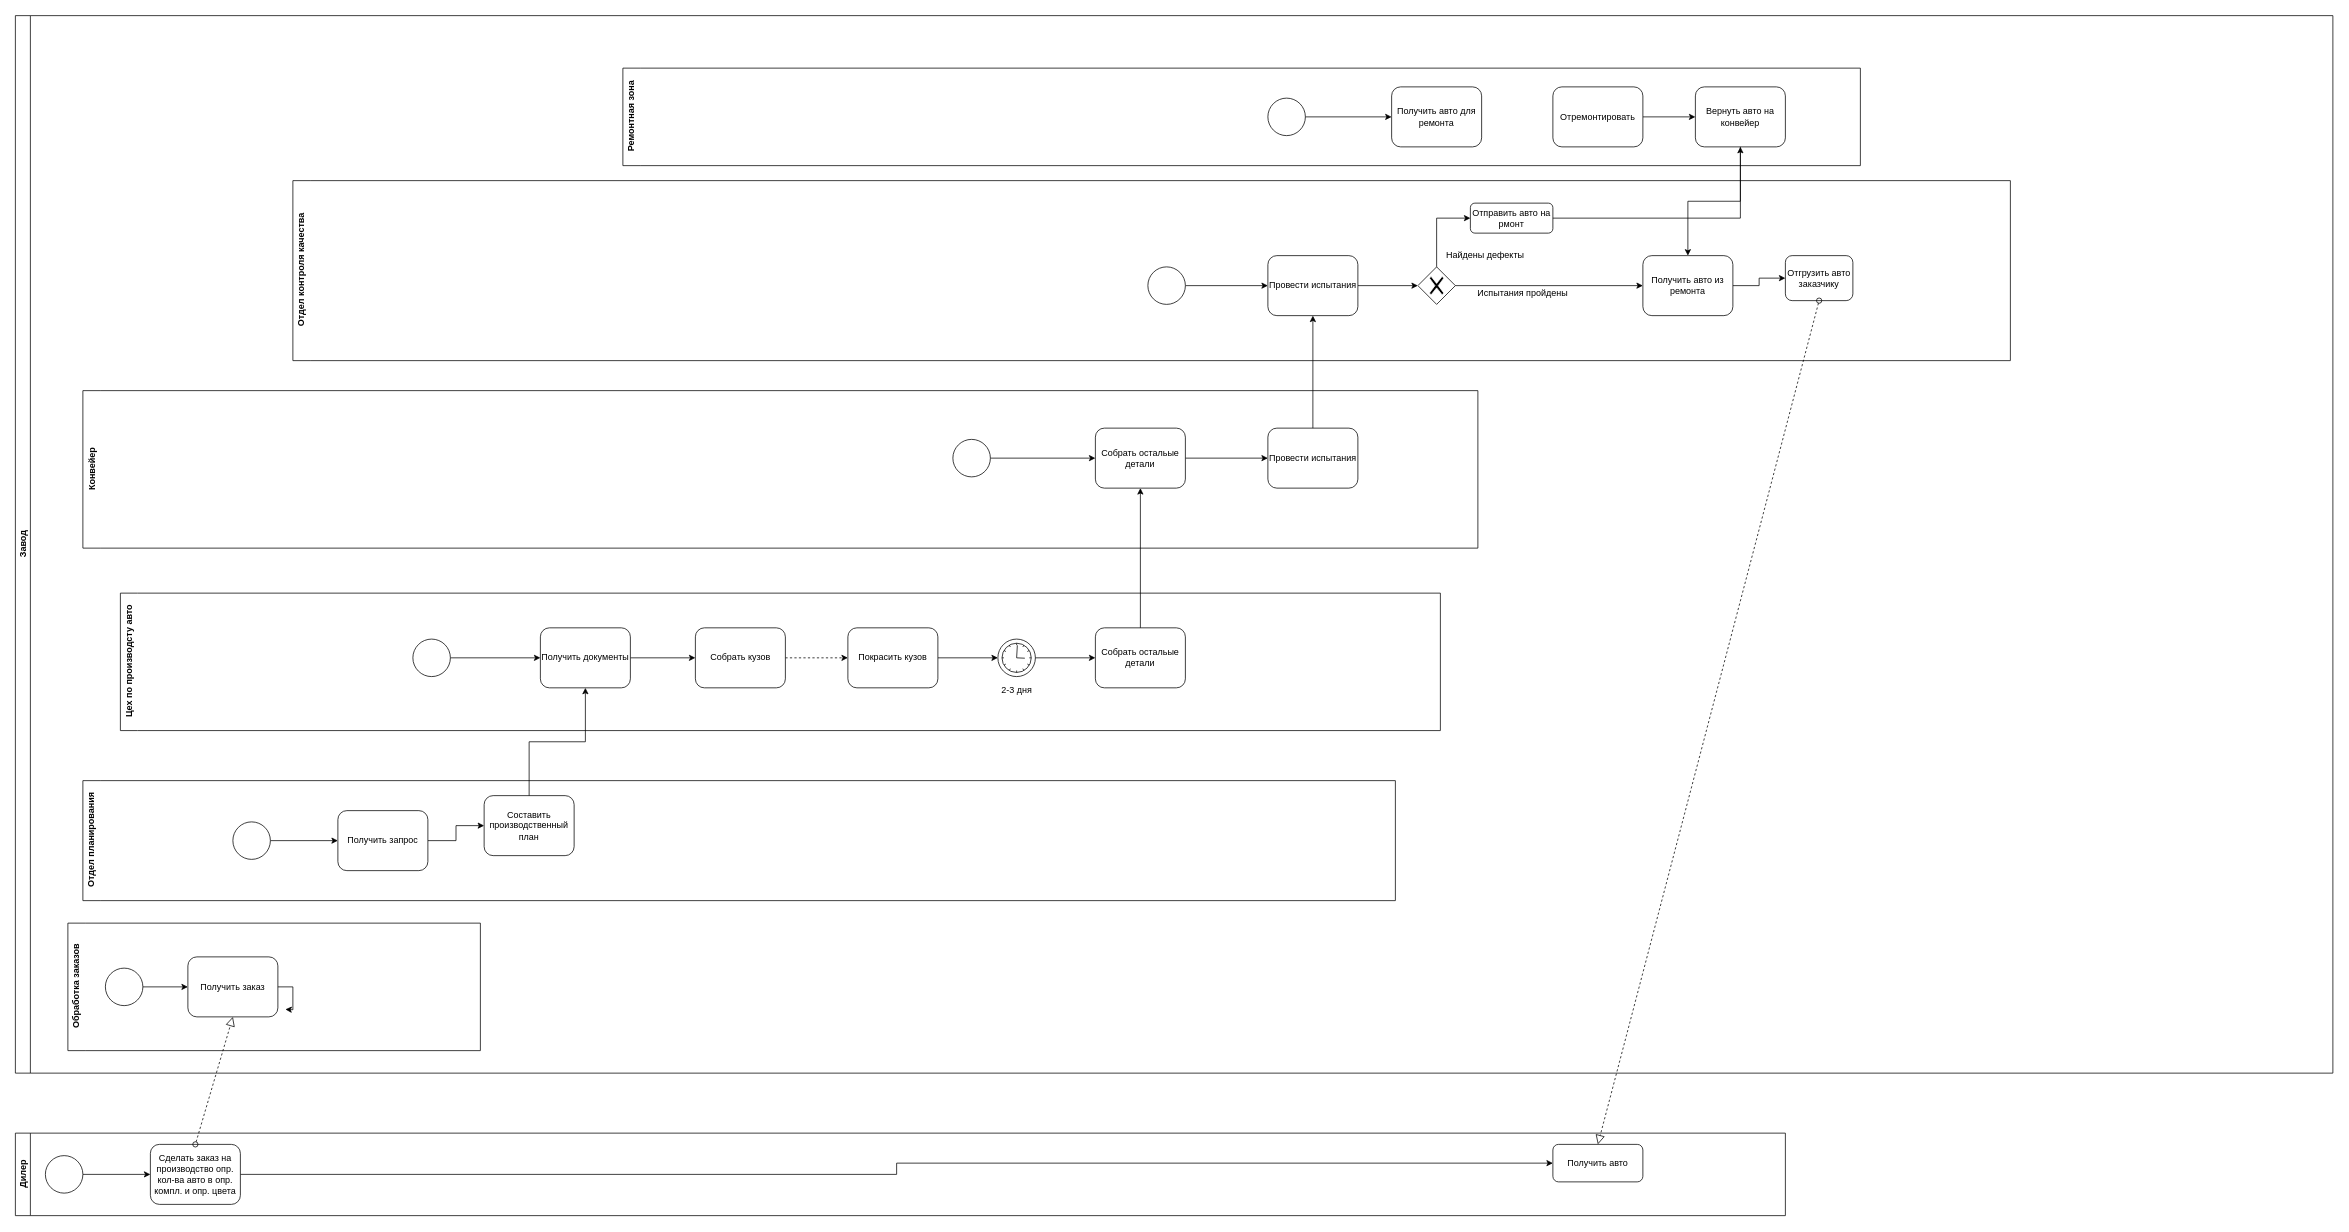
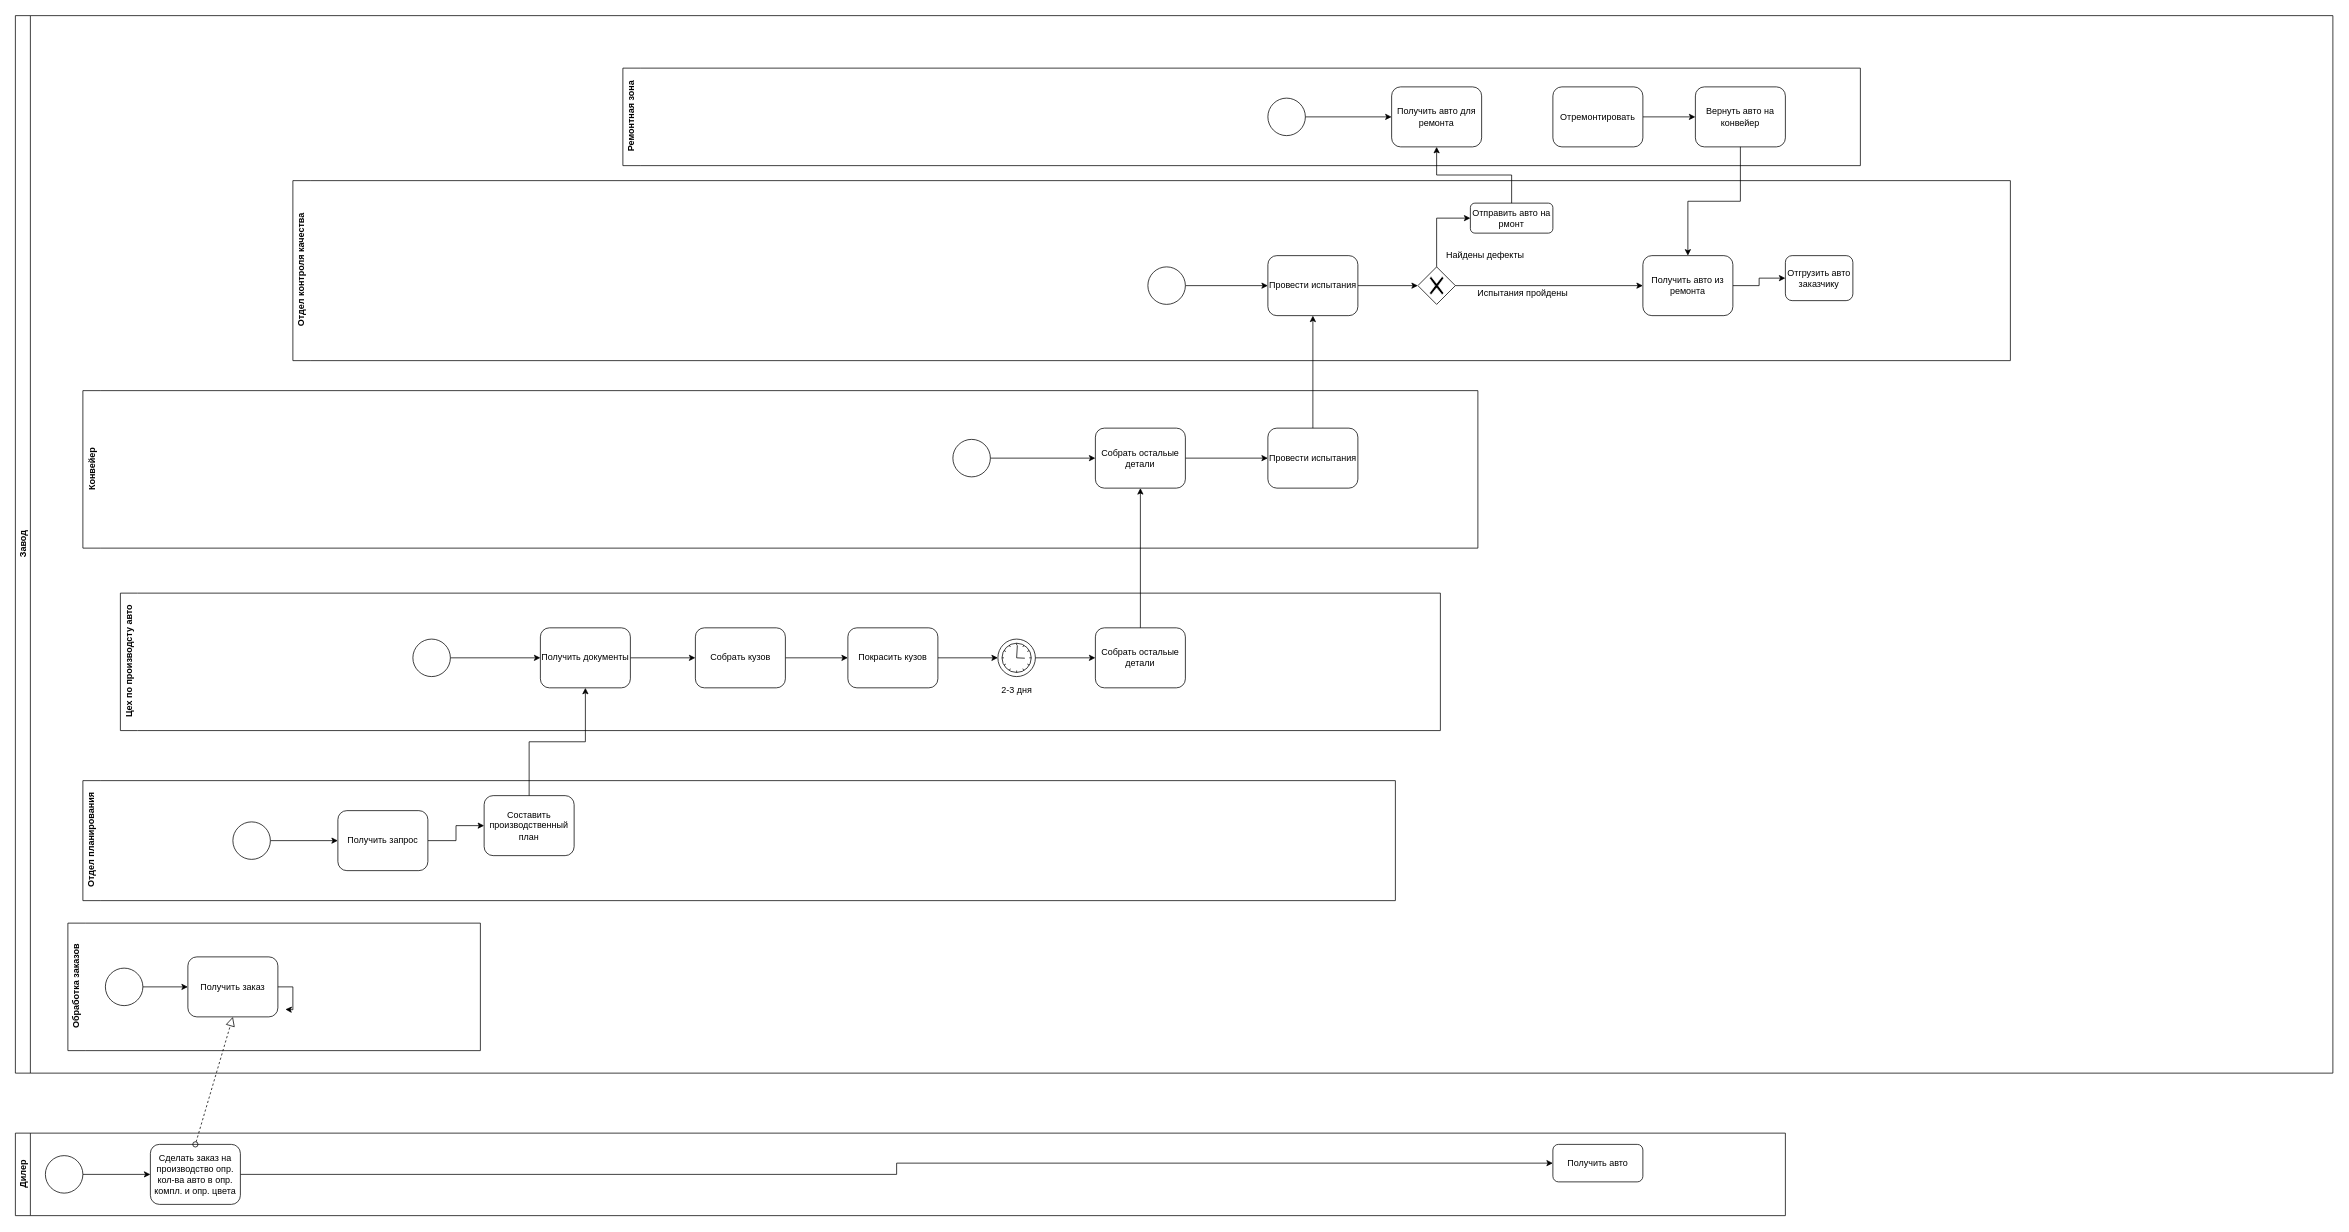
edge "Отправить авто на рмонт" -> "Вернуть авто на конвейер": now "Отправить авто на рмонт" -> "Получить авто для ремонта"
edge "Собрать кузов" -> "Покрасить кузов": style dashed -> solid
edge "Отгрузить авто заказчику" -- "Получить авто": removed
